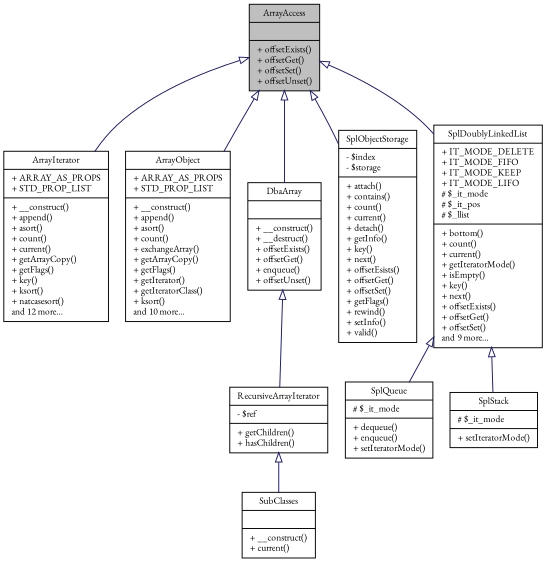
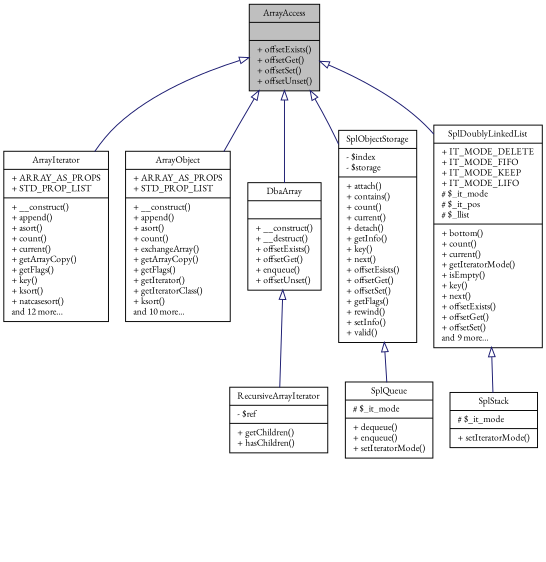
edge "SplQueue" -> "SplDoublyLinkedList": now "SplQueue" -> "SplObjectStorage"
node "SubClasses": removed
